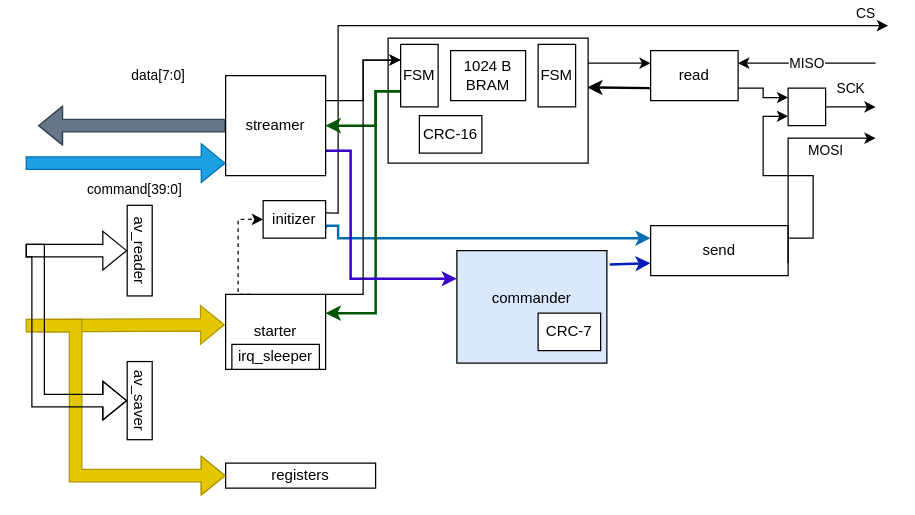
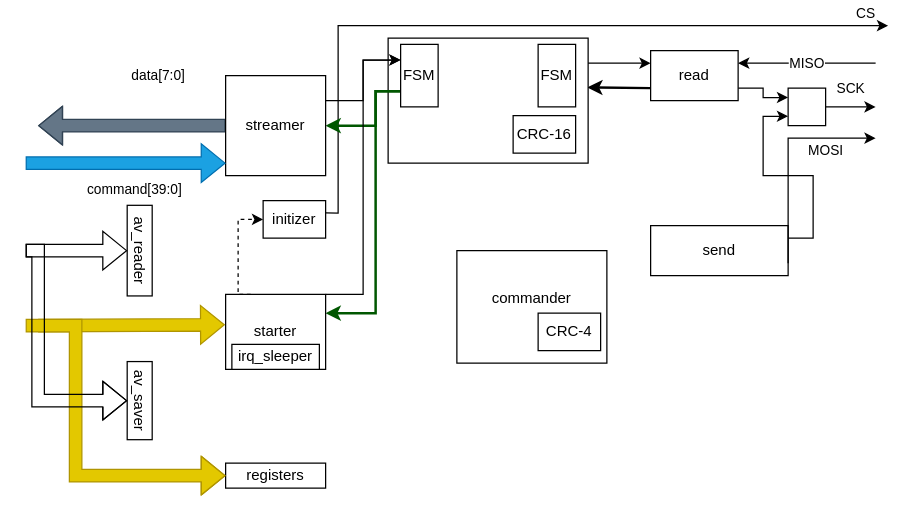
node "1024 B BRAM": removed
node "CRC-16": moved (451, 134) -> (544, 134)
edge "initizer" -> "send": removed
edge "streamer" -> "commander": removed
edge "commander" -> "send": removed
node "commander": fillcolor #dae8fc -> #ffffff
node "CRC-7": label "CRC-7" -> "CRC-4"
node "registers": size 150x25 -> 100x25
